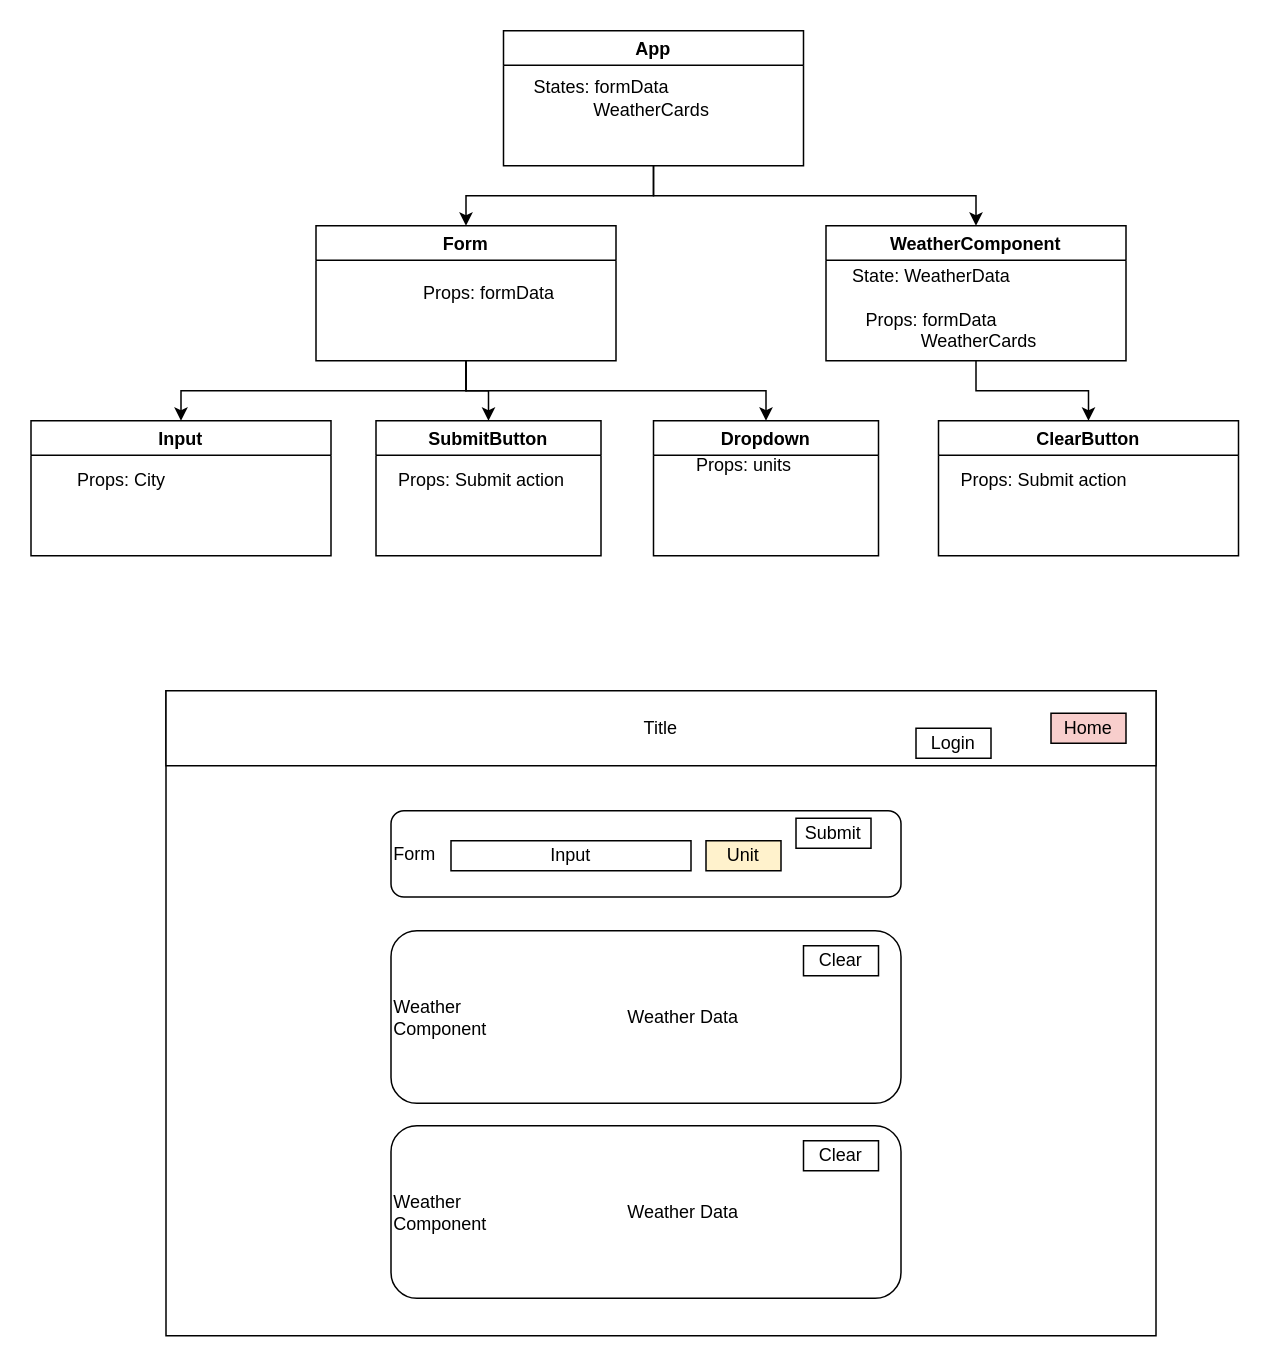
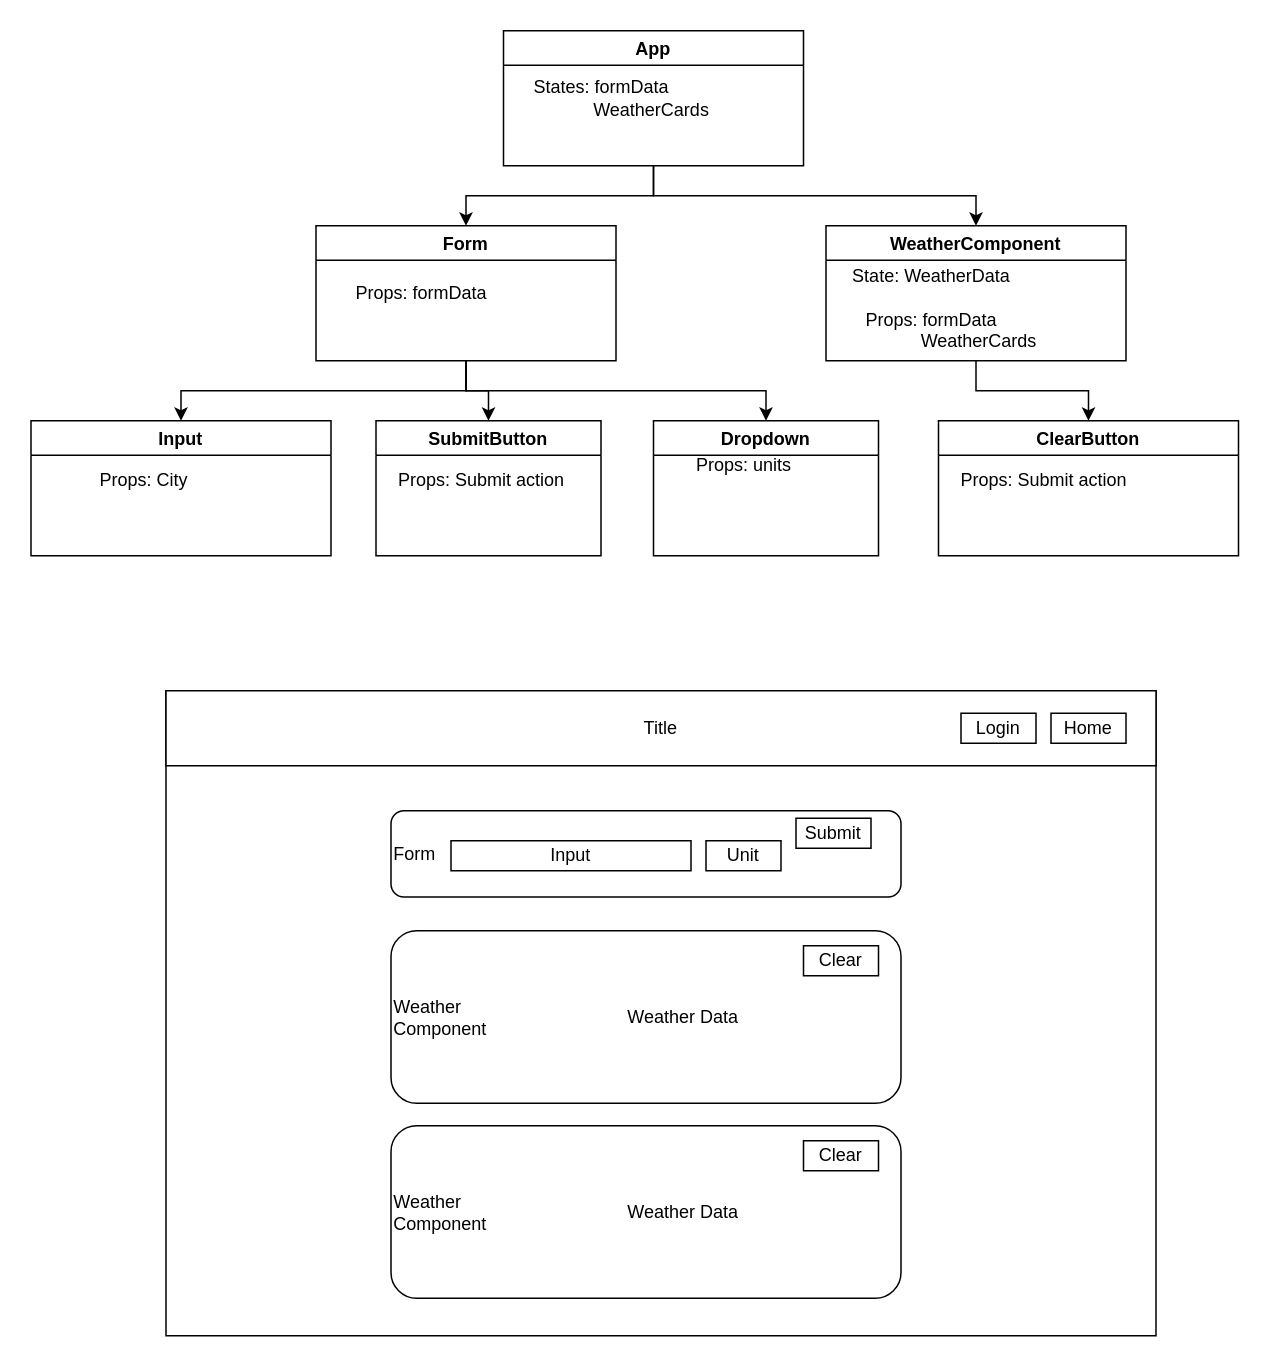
node "Props: formData": moved (488, 293) -> (421, 293)
node "Props: City": moved (121, 481) -> (143, 481)
node "Home": fillcolor #f8cecc -> #ffffff
node "Login": moved (953, 743) -> (998, 728)
node "Unit": fillcolor #fff2cc -> #ffffff
